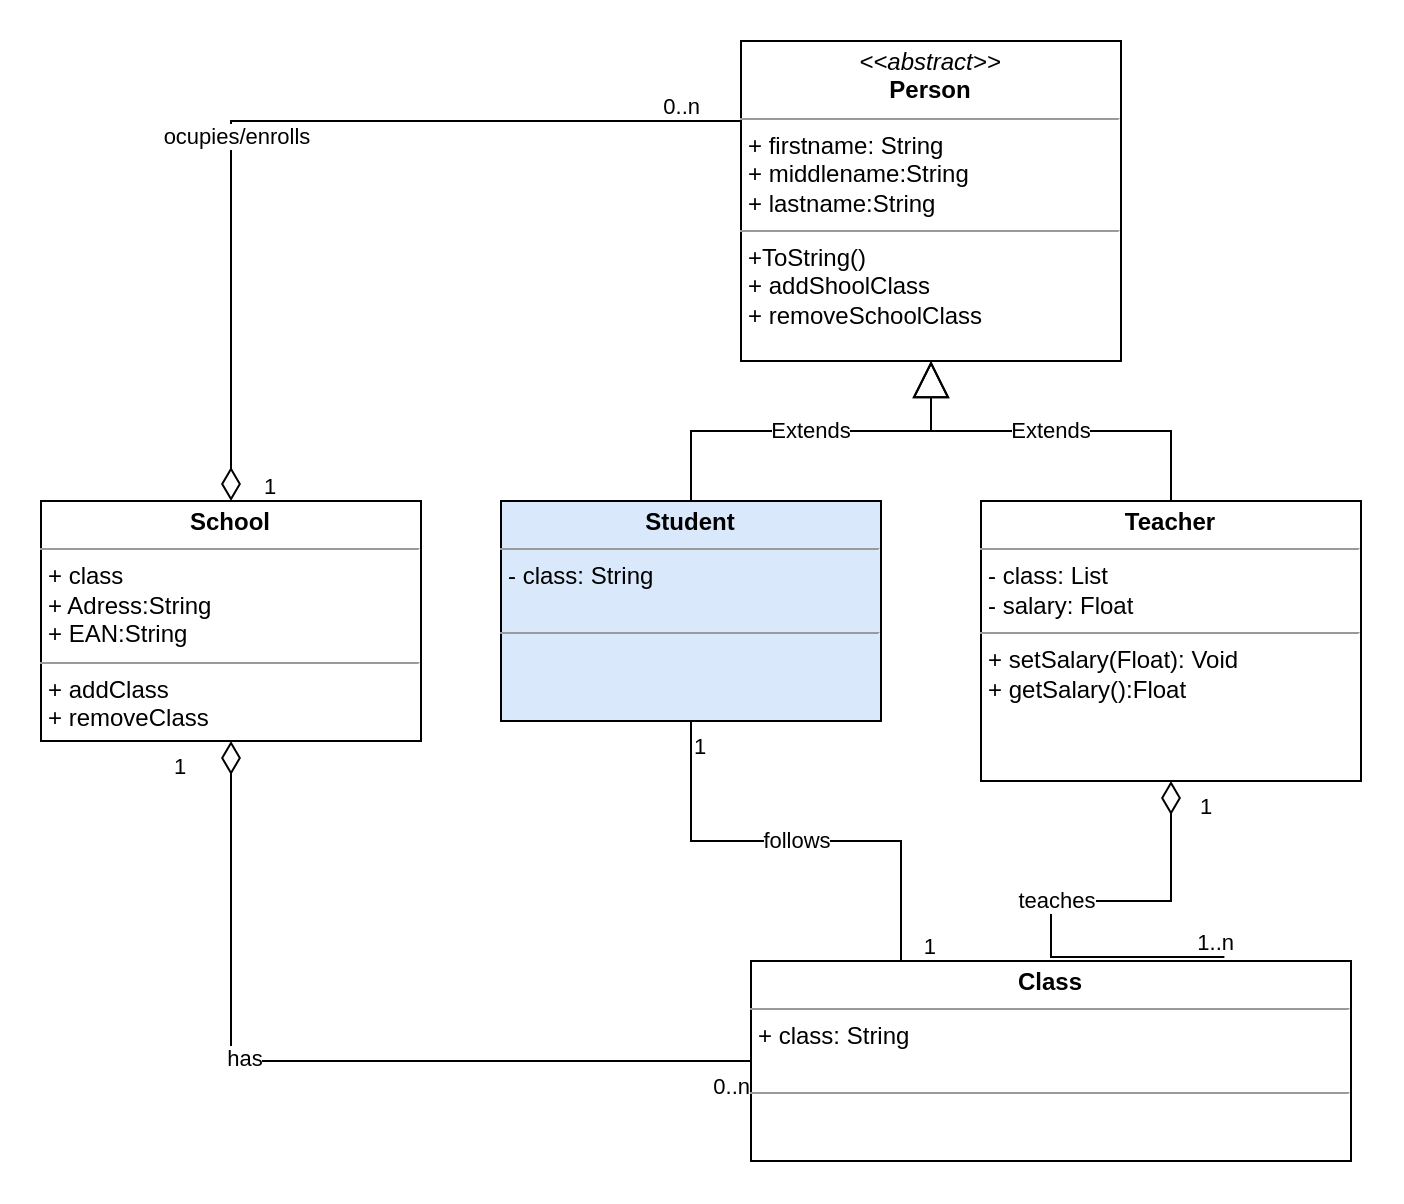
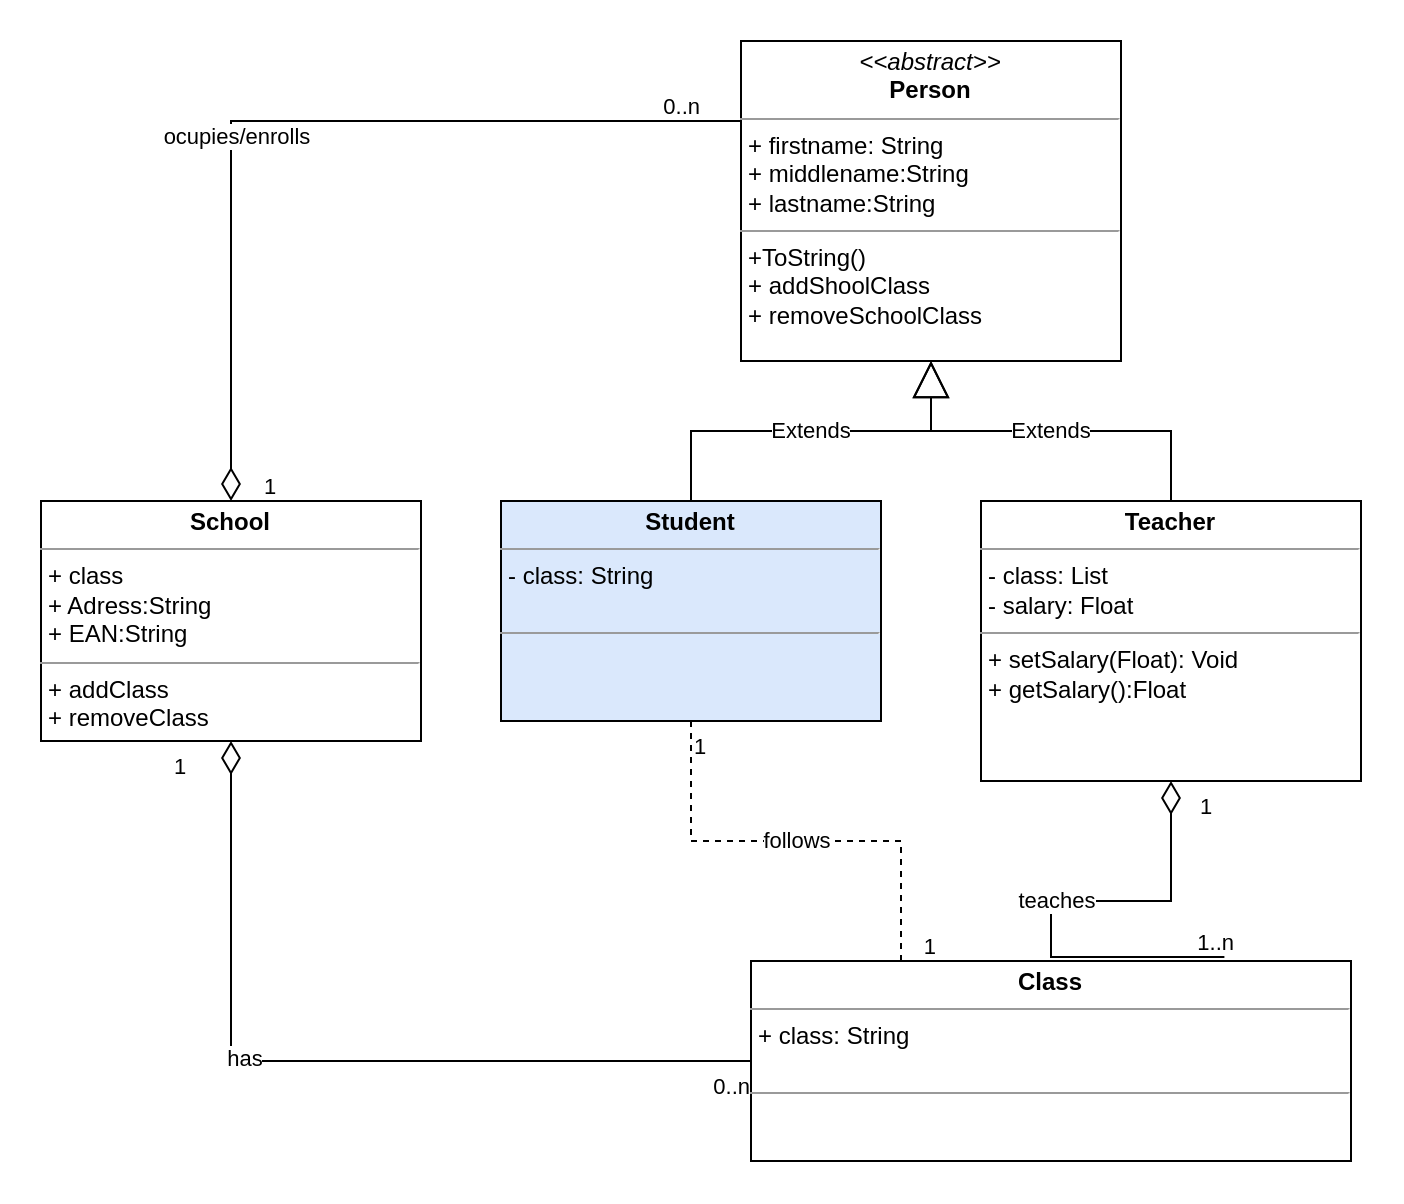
edge "Student - class: String" -- "Class + class: String": style solid -> dashed
